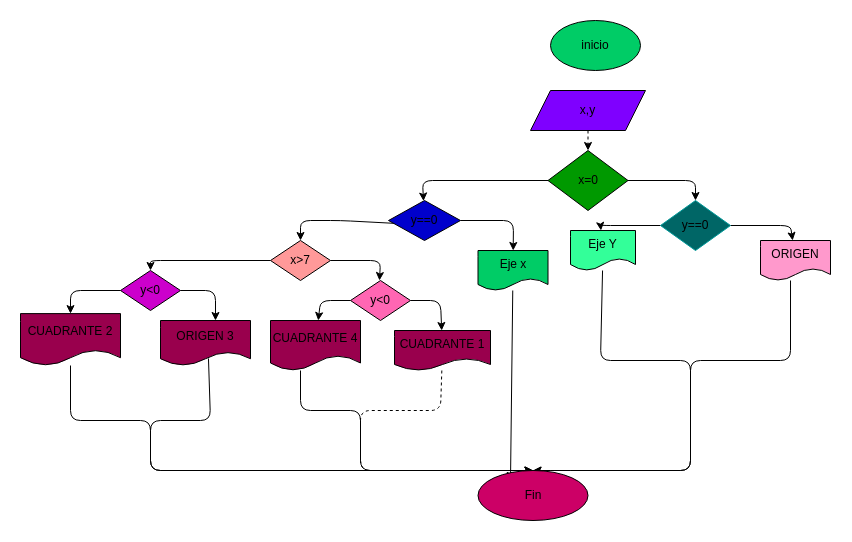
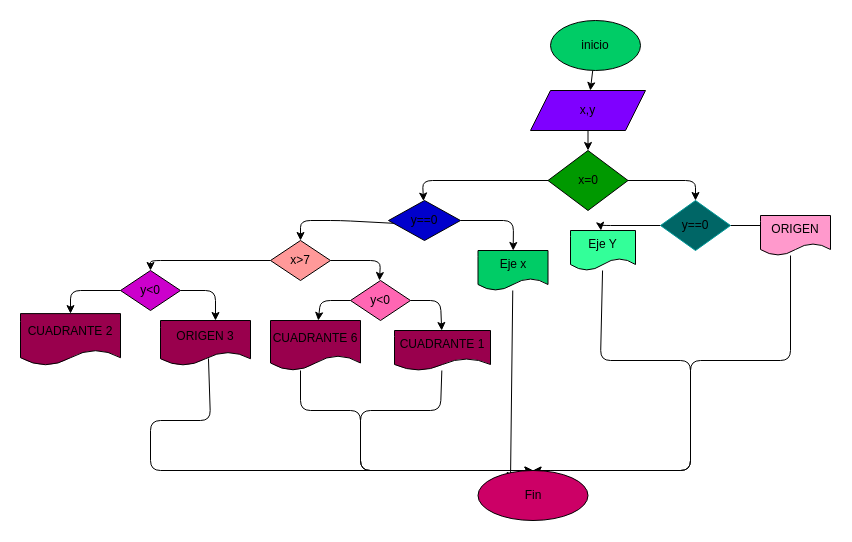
edge "inicio" -> "x,y": added
edge "x,y" -> "x=0": style dashed -> solid
node "ORIGEN": moved (796, 261) -> (796, 236)
node "CUADRANTE 4": label "CUADRANTE 4" -> "CUADRANTE 6"
edge "CUADRANTE 1" -> "Fin": style dashed -> solid
edge "CUADRANTE 2" -> "Fin": removed
